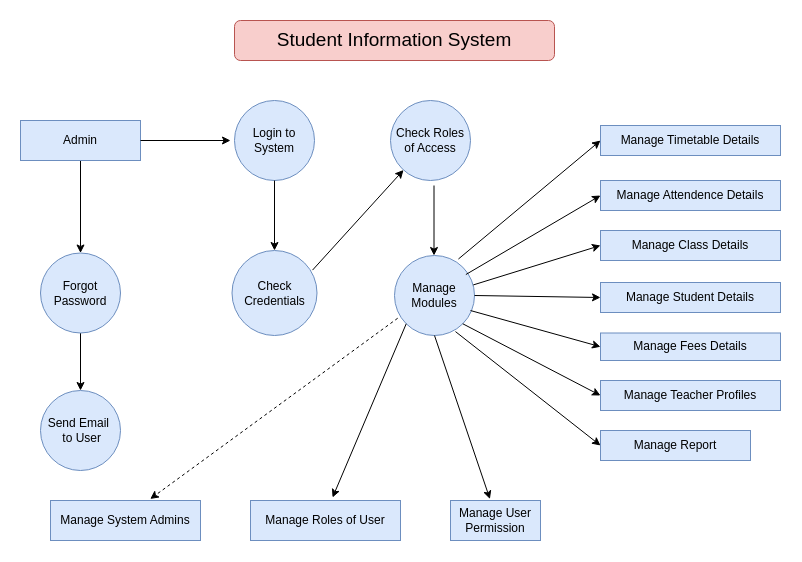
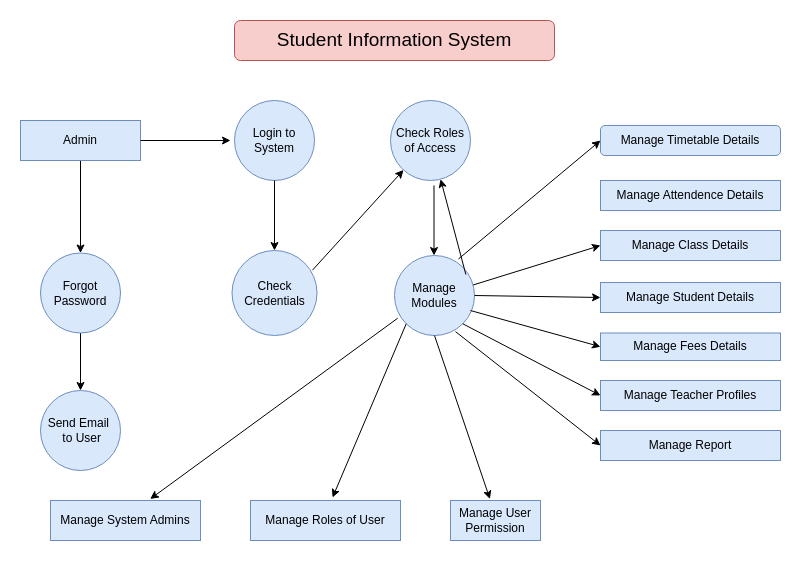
node "Manage Timetable Details": shape rectangle -> rounded rectangle
edge "Manage Modules" -> "Manage Attendence Details": now "Manage Modules" -> "Check Roles of Access"
edge "Manage Modules" -> "Manage System Admins": style dashed -> solid
node "Manage Report": size 150x30 -> 180x30
